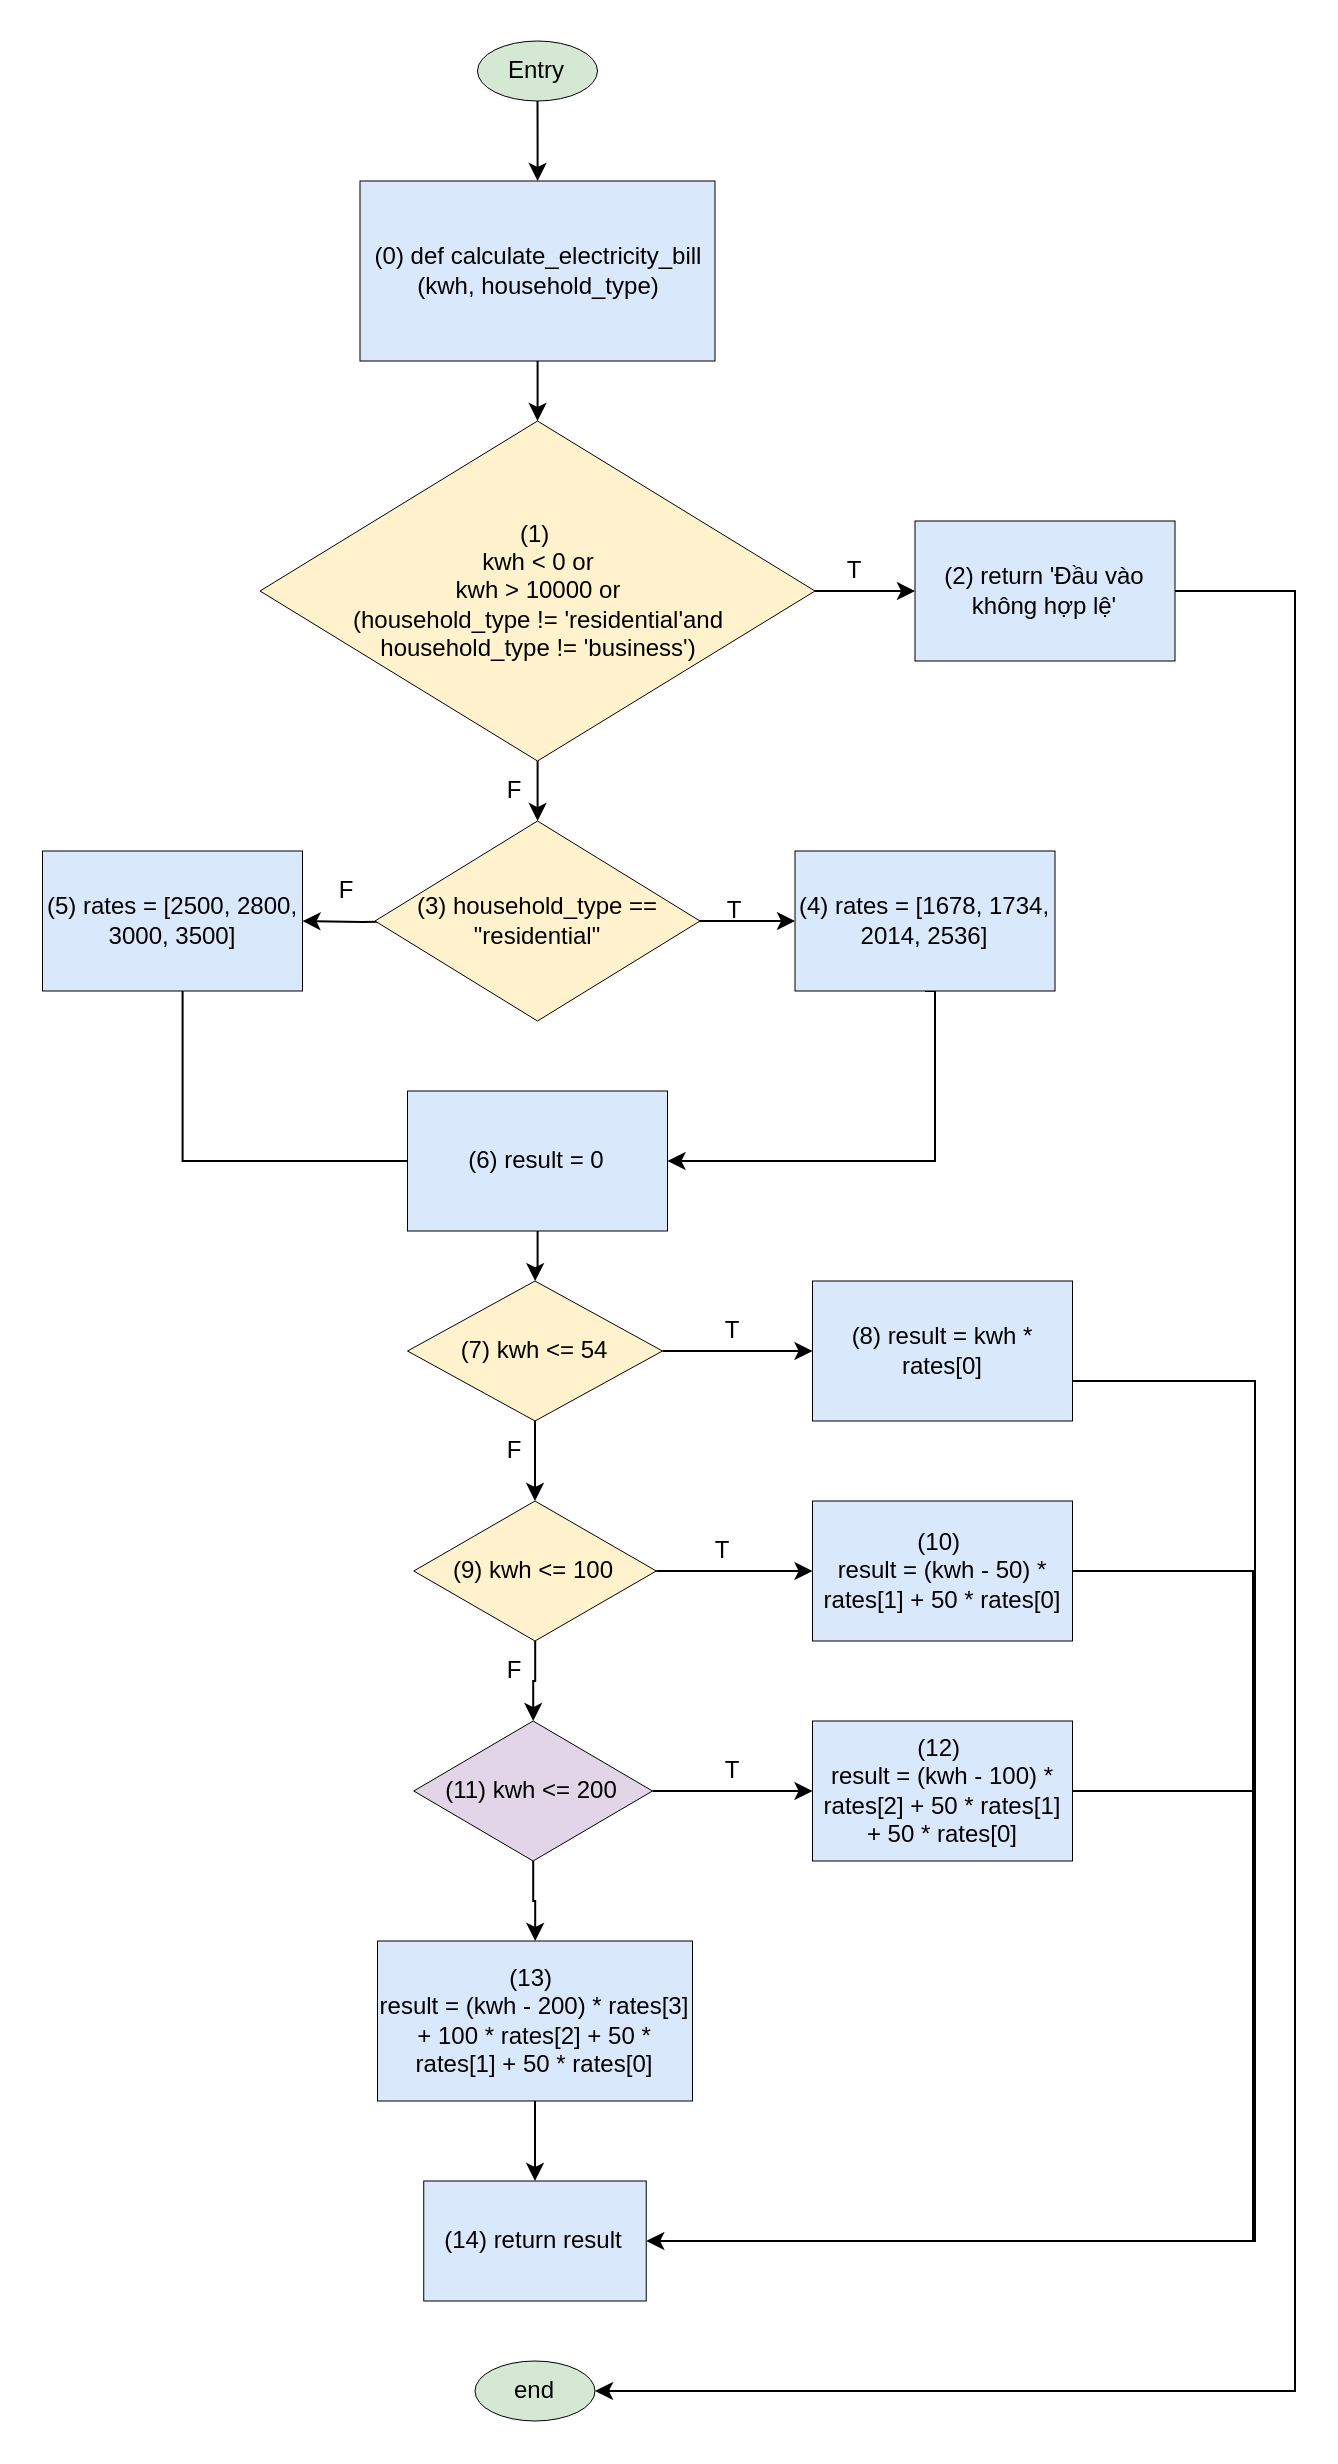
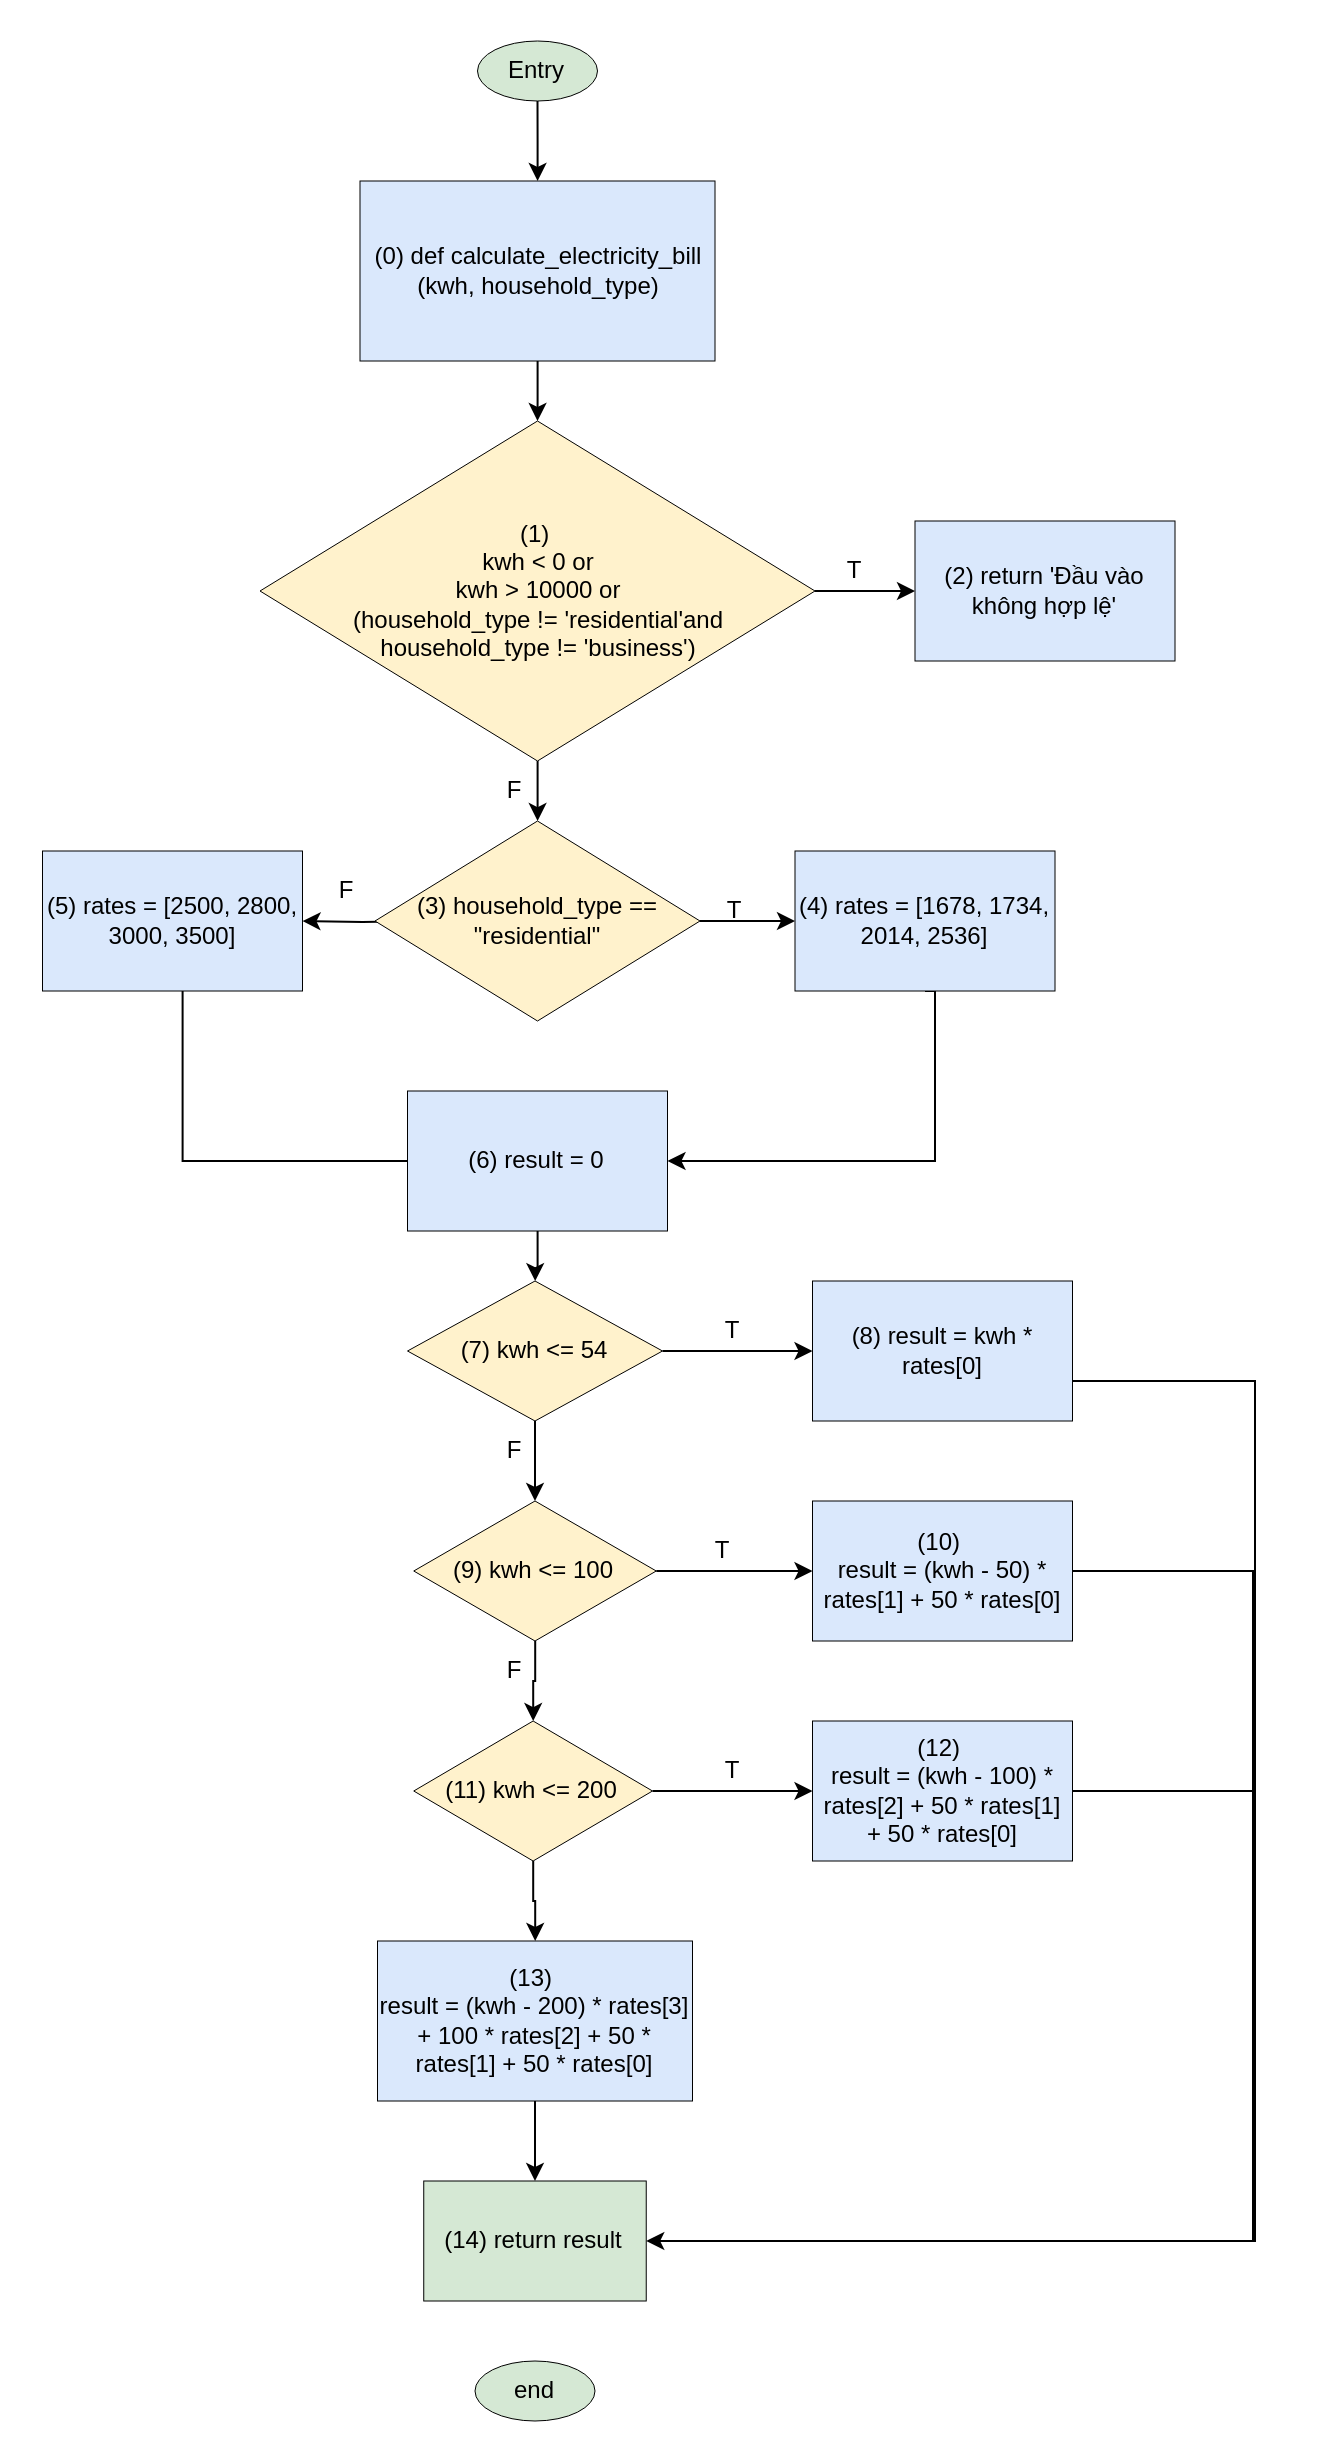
edge "(2) return 'Đầu vào không hợp lệ'" -> "end": removed
node "(11) kwh <= 200": fillcolor #e1d5e7 -> #fff2cc
node "(14) return result": fillcolor #dae8fc -> #d5e8d4
